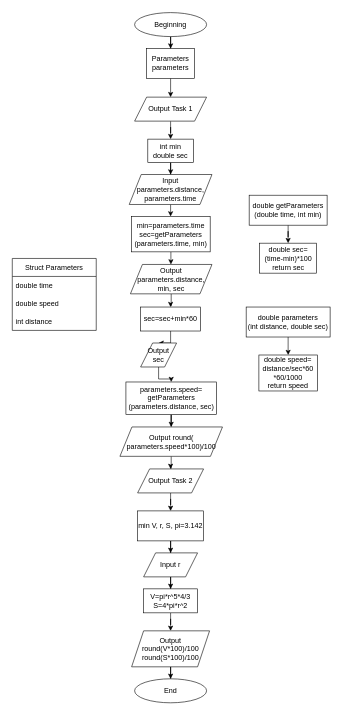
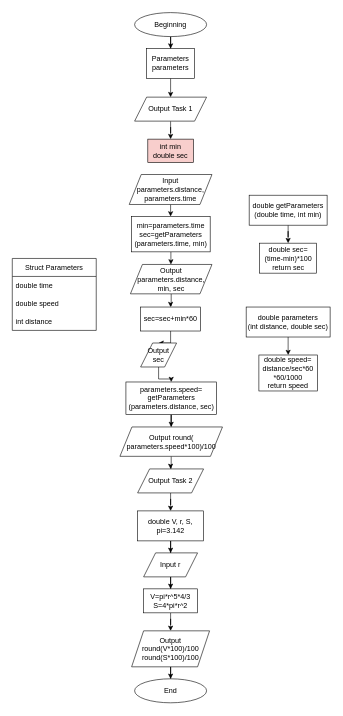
node "int min double sec": fillcolor #ffffff -> #f8cecc
edge "int min double sec" -> "Input parameters.distance, parameters.time": removed
node "min V, r, S, pi=3.142": label "min V, r, S, pi=3.142" -> "double V, r, S, pi=3.142"
